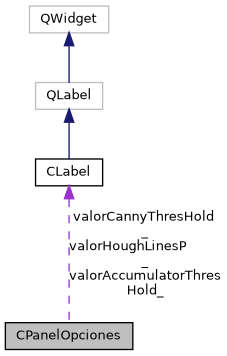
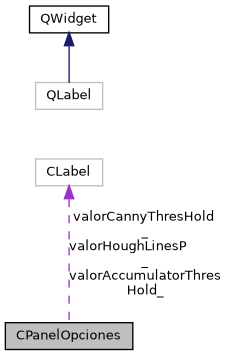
node "QWidget": color grey75 -> black
edge "CLabel" -> "QLabel": removed
node "CLabel": color black -> grey75
